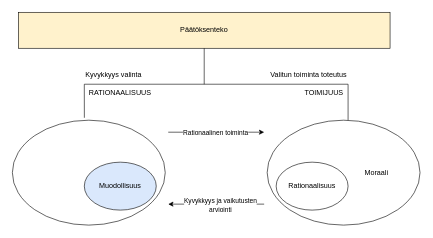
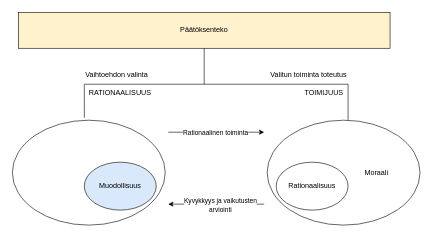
node "Kyvykkyys valinta": label "Kyvykkyys valinta" -> "Vaihtoehdon valinta"
